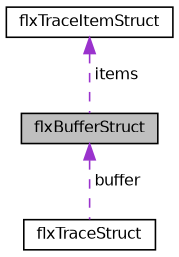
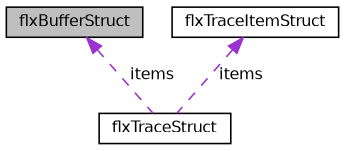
edge "flxBufferStruct" -> "flxTraceItemStruct": now "flxTraceStruct" -> "flxTraceItemStruct"
edge "flxTraceStruct" -> "flxBufferStruct": label " buffer" -> " items"
